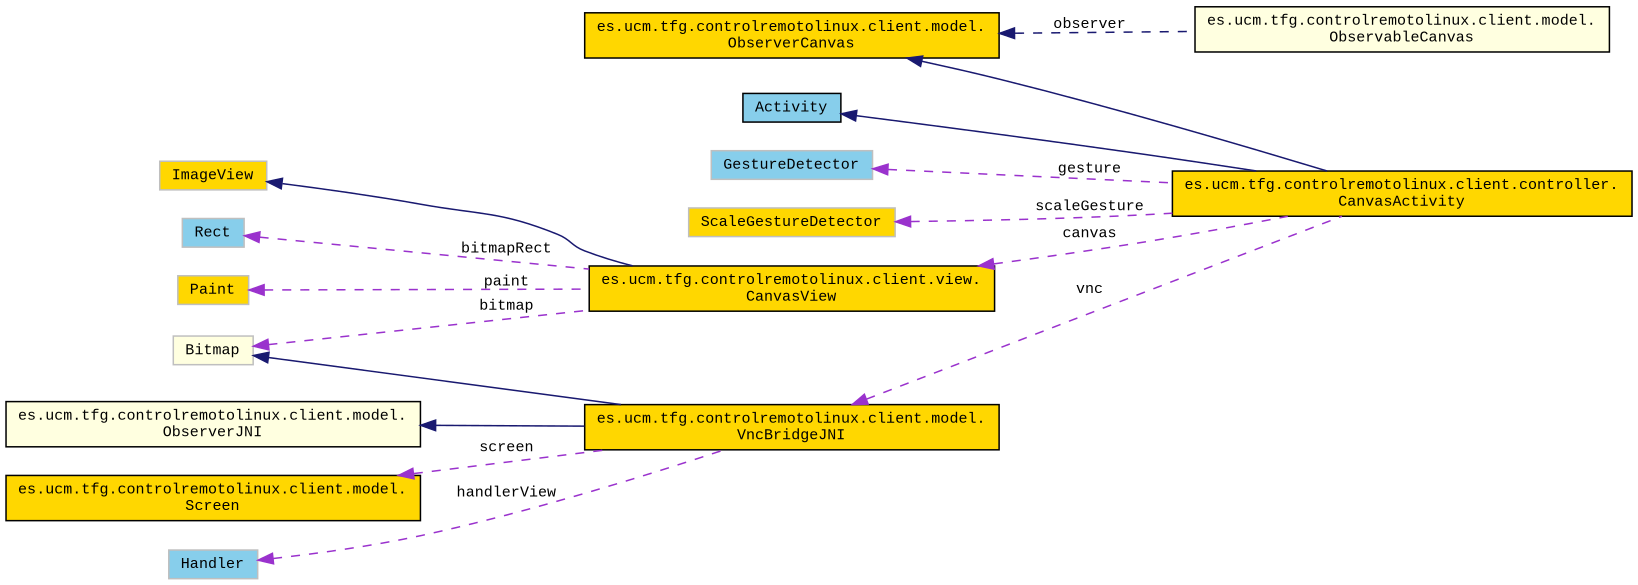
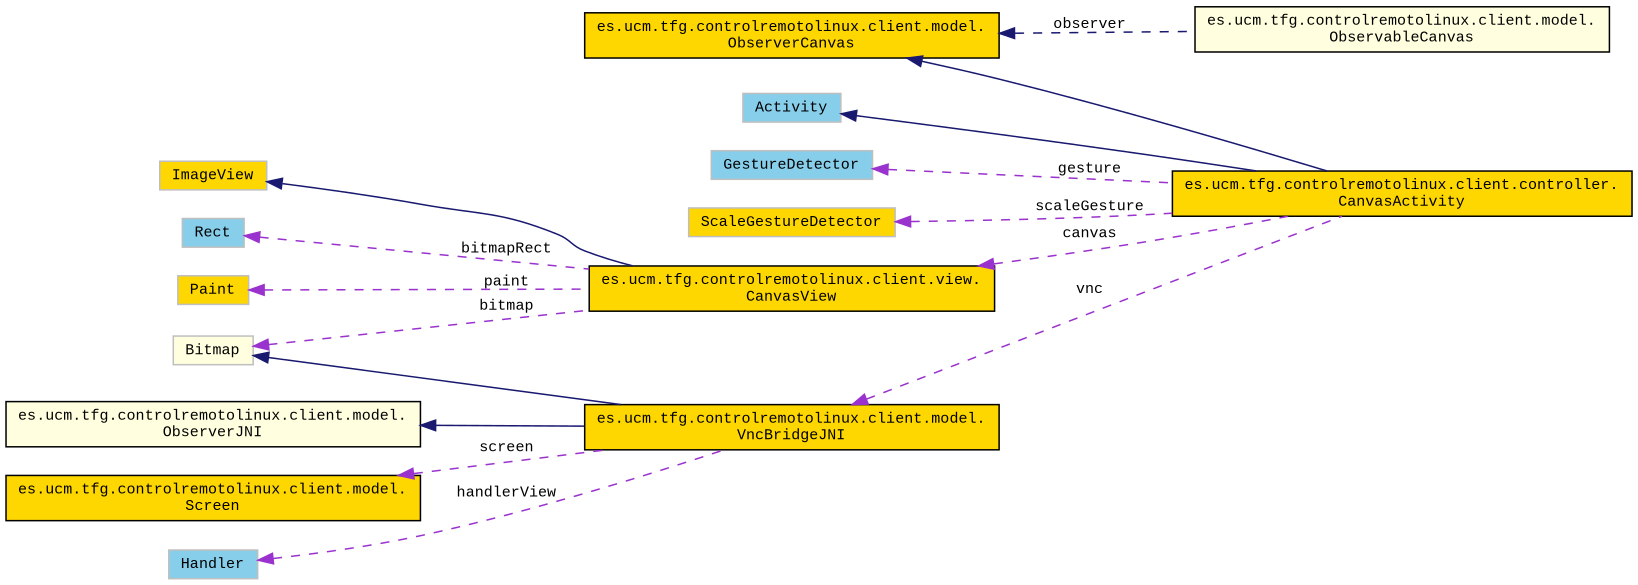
node "Activity": color black -> grey75
